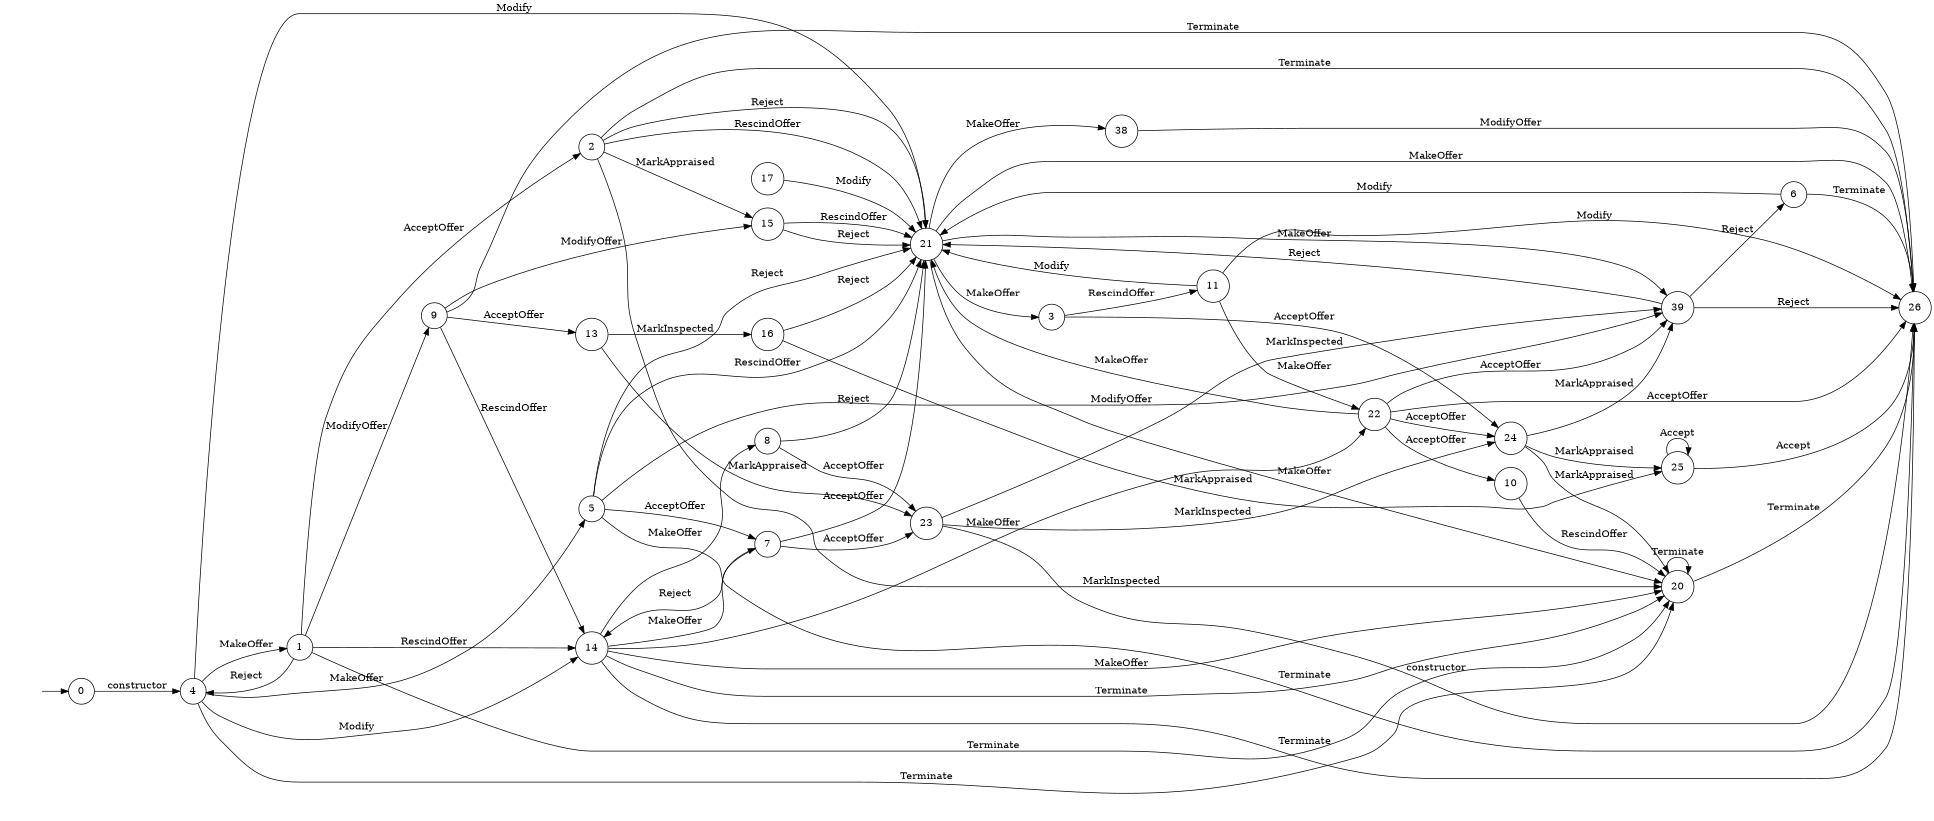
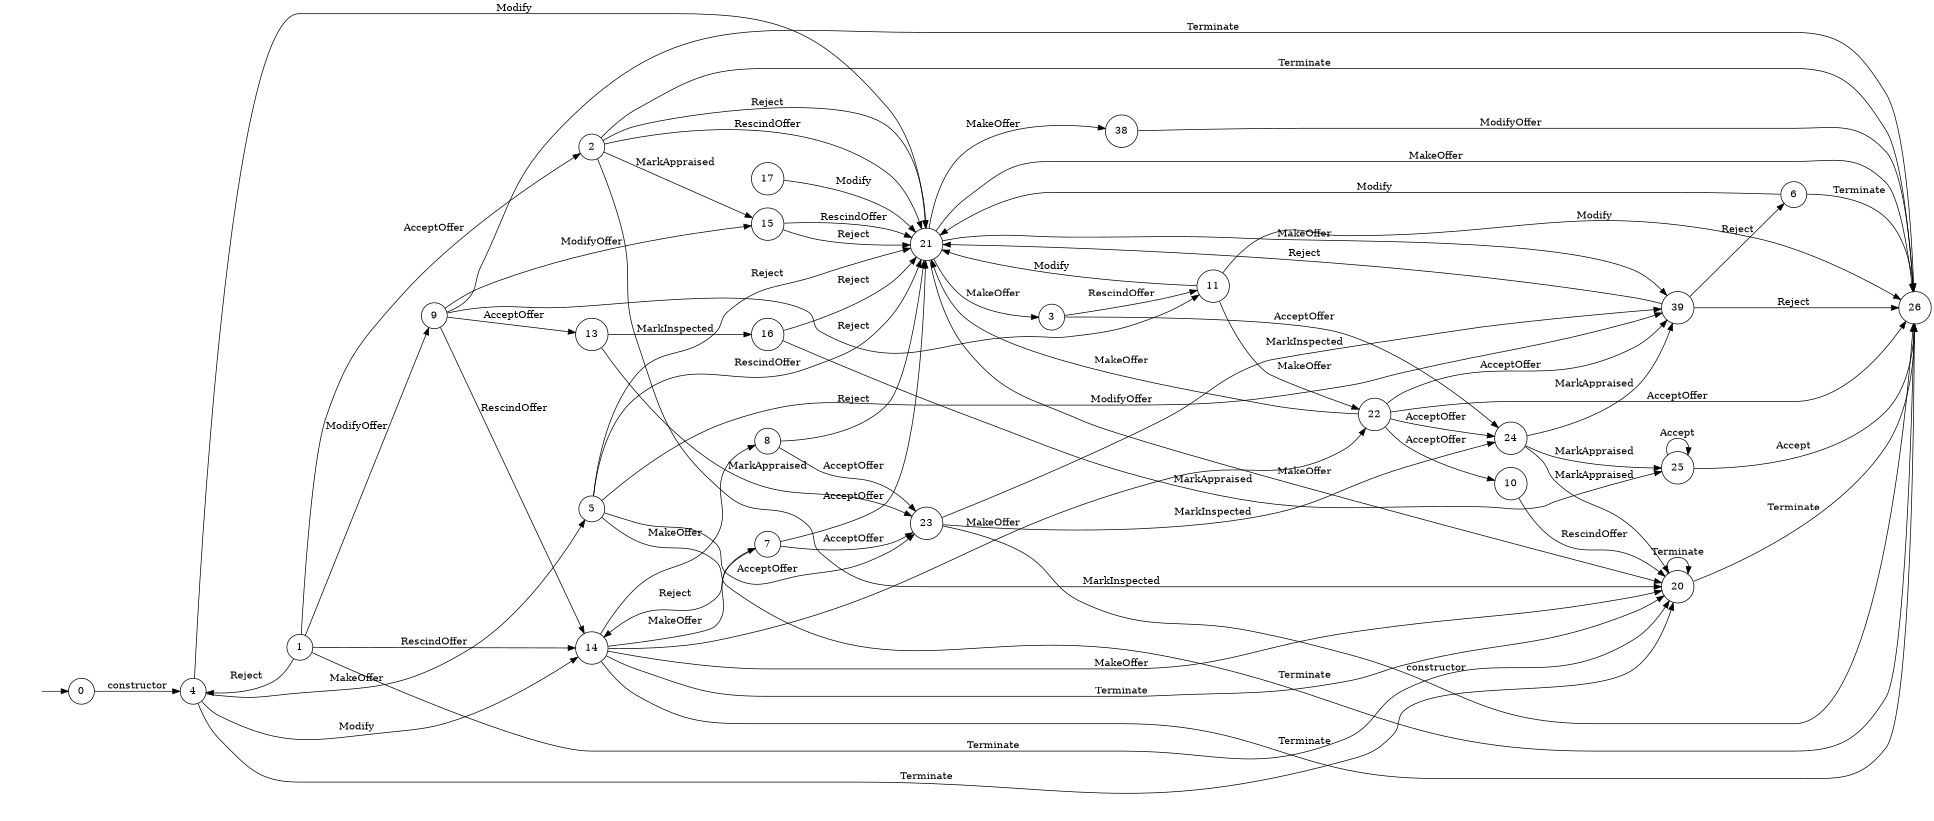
edge "9" -> "11": added, label "Reject"
edge "5" -> "7": now "5" -> "23"
edge "4" -> "1": removed, label "MakeOffer"
